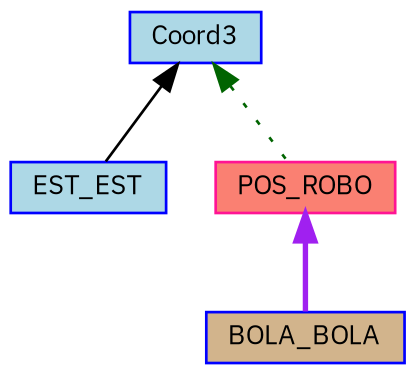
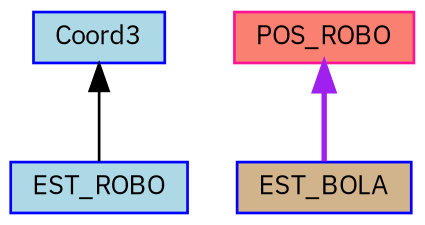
edge "POS_ROBO" -> "Coord3": removed
node "EST_EST": label "EST_EST" -> "EST_ROBO"
node "BOLA_BOLA": label "BOLA_BOLA" -> "EST_BOLA"
